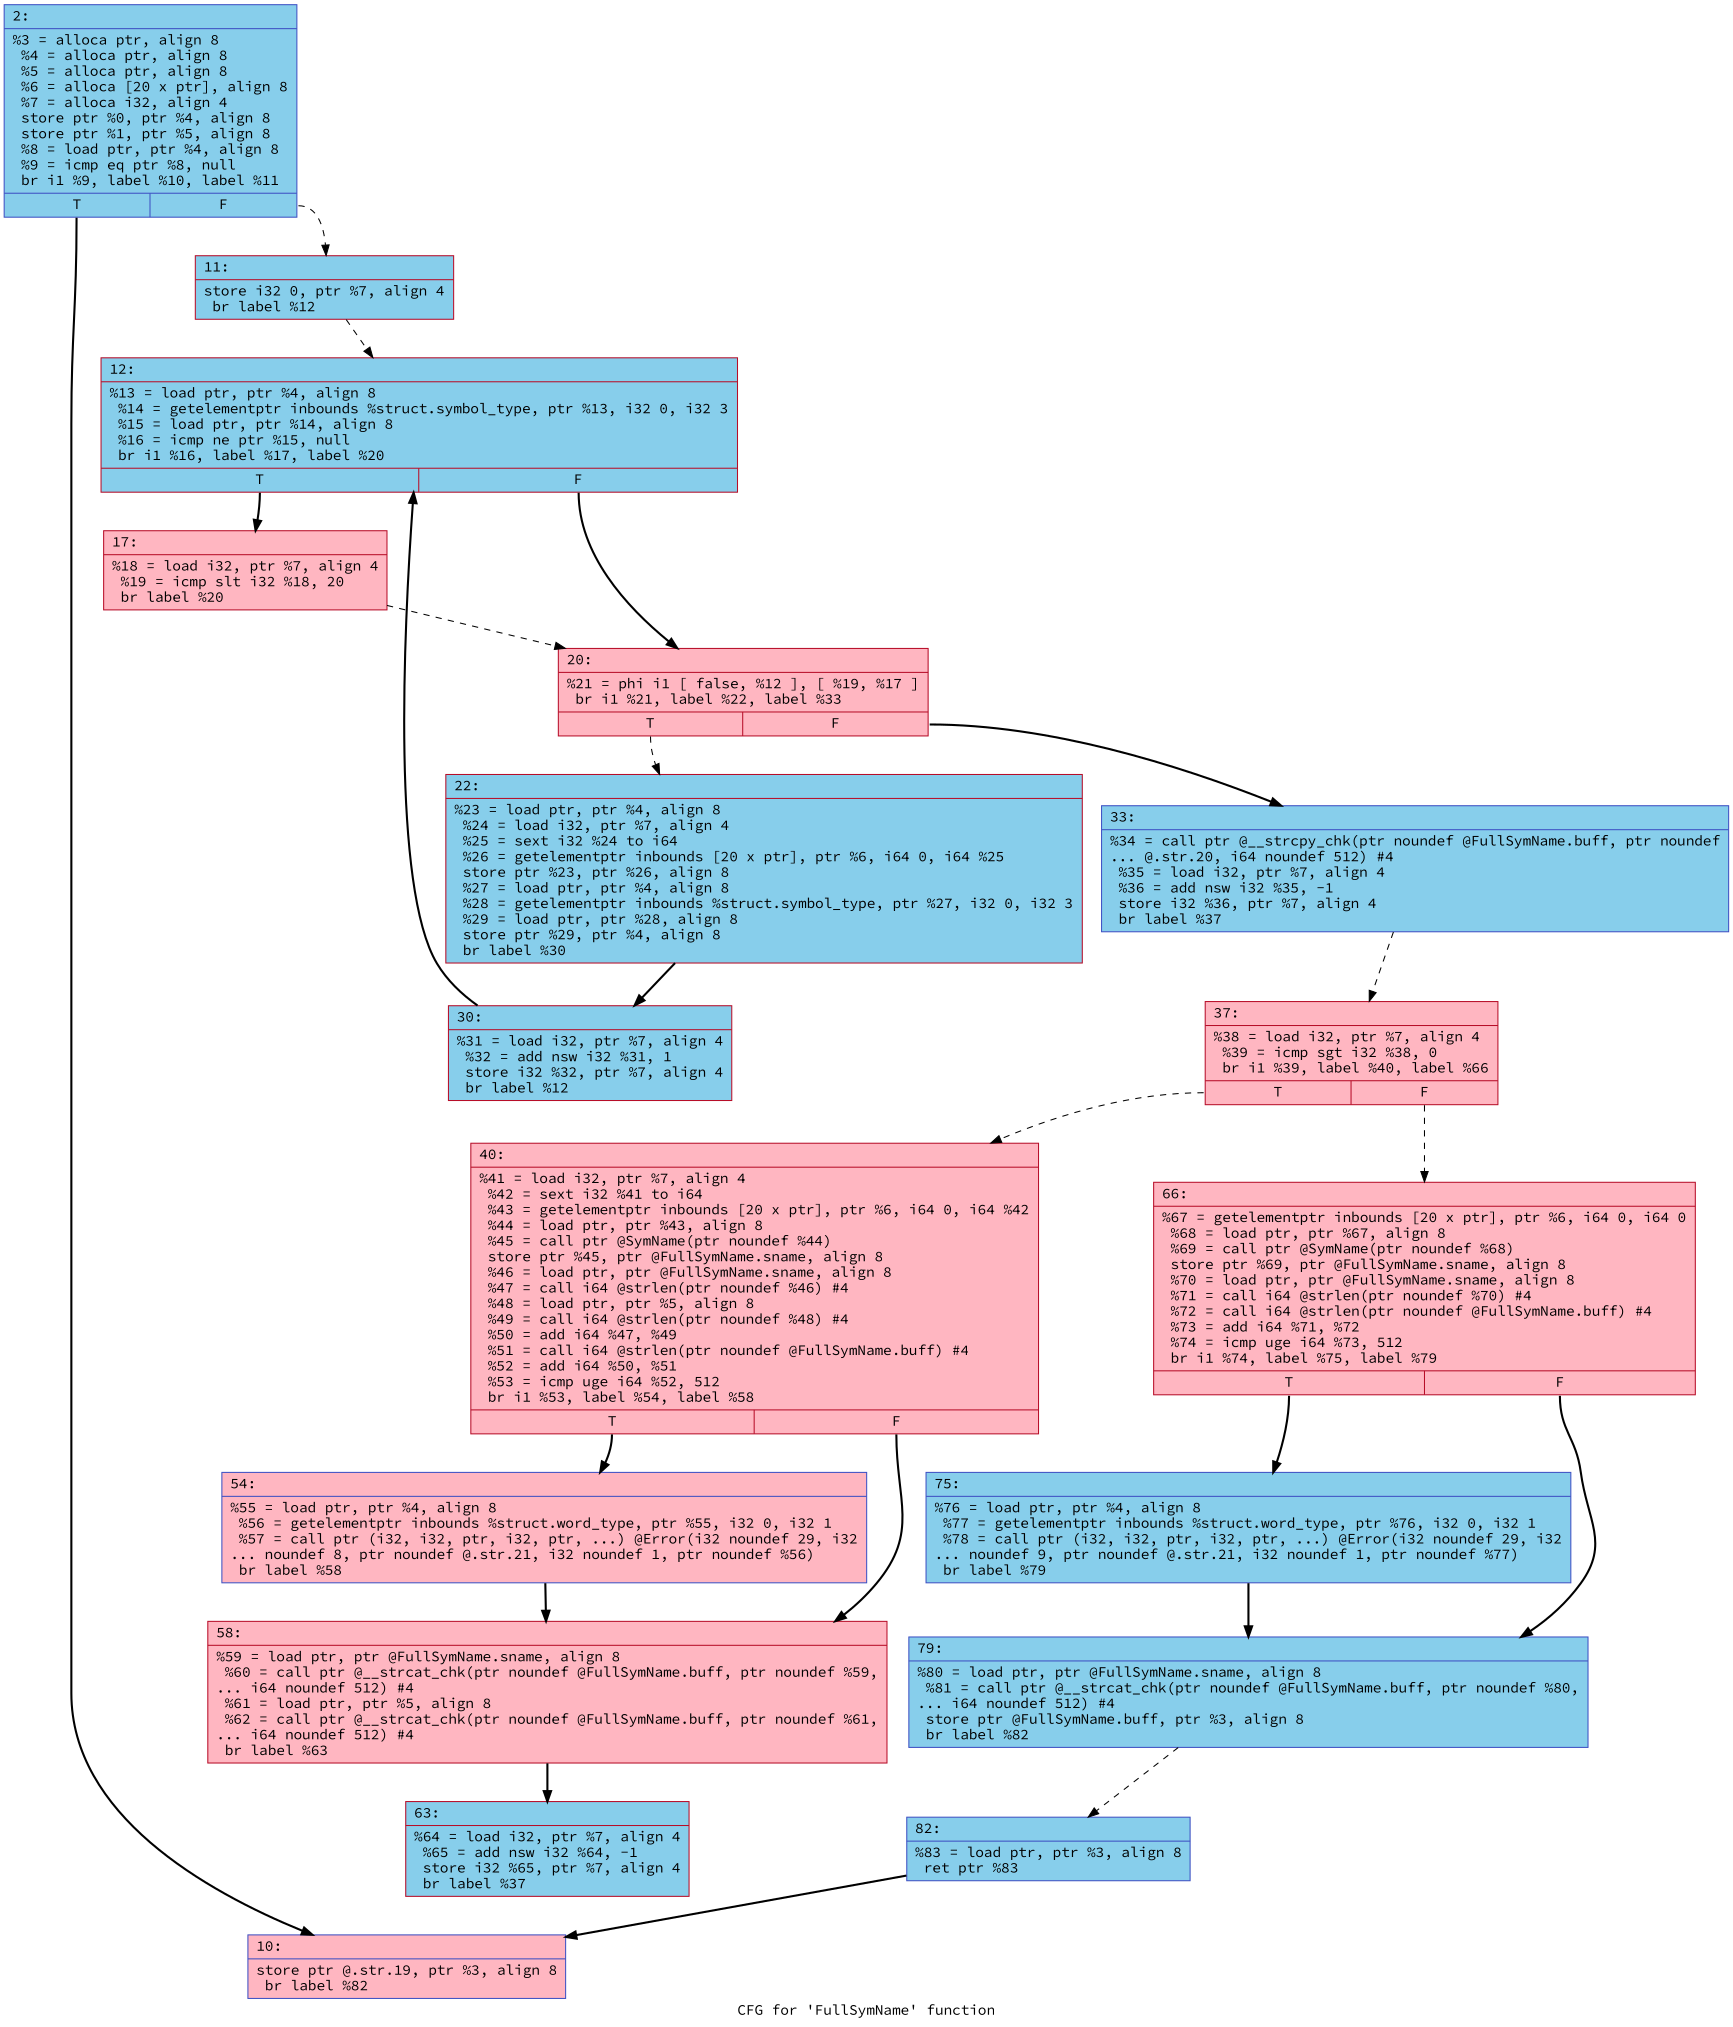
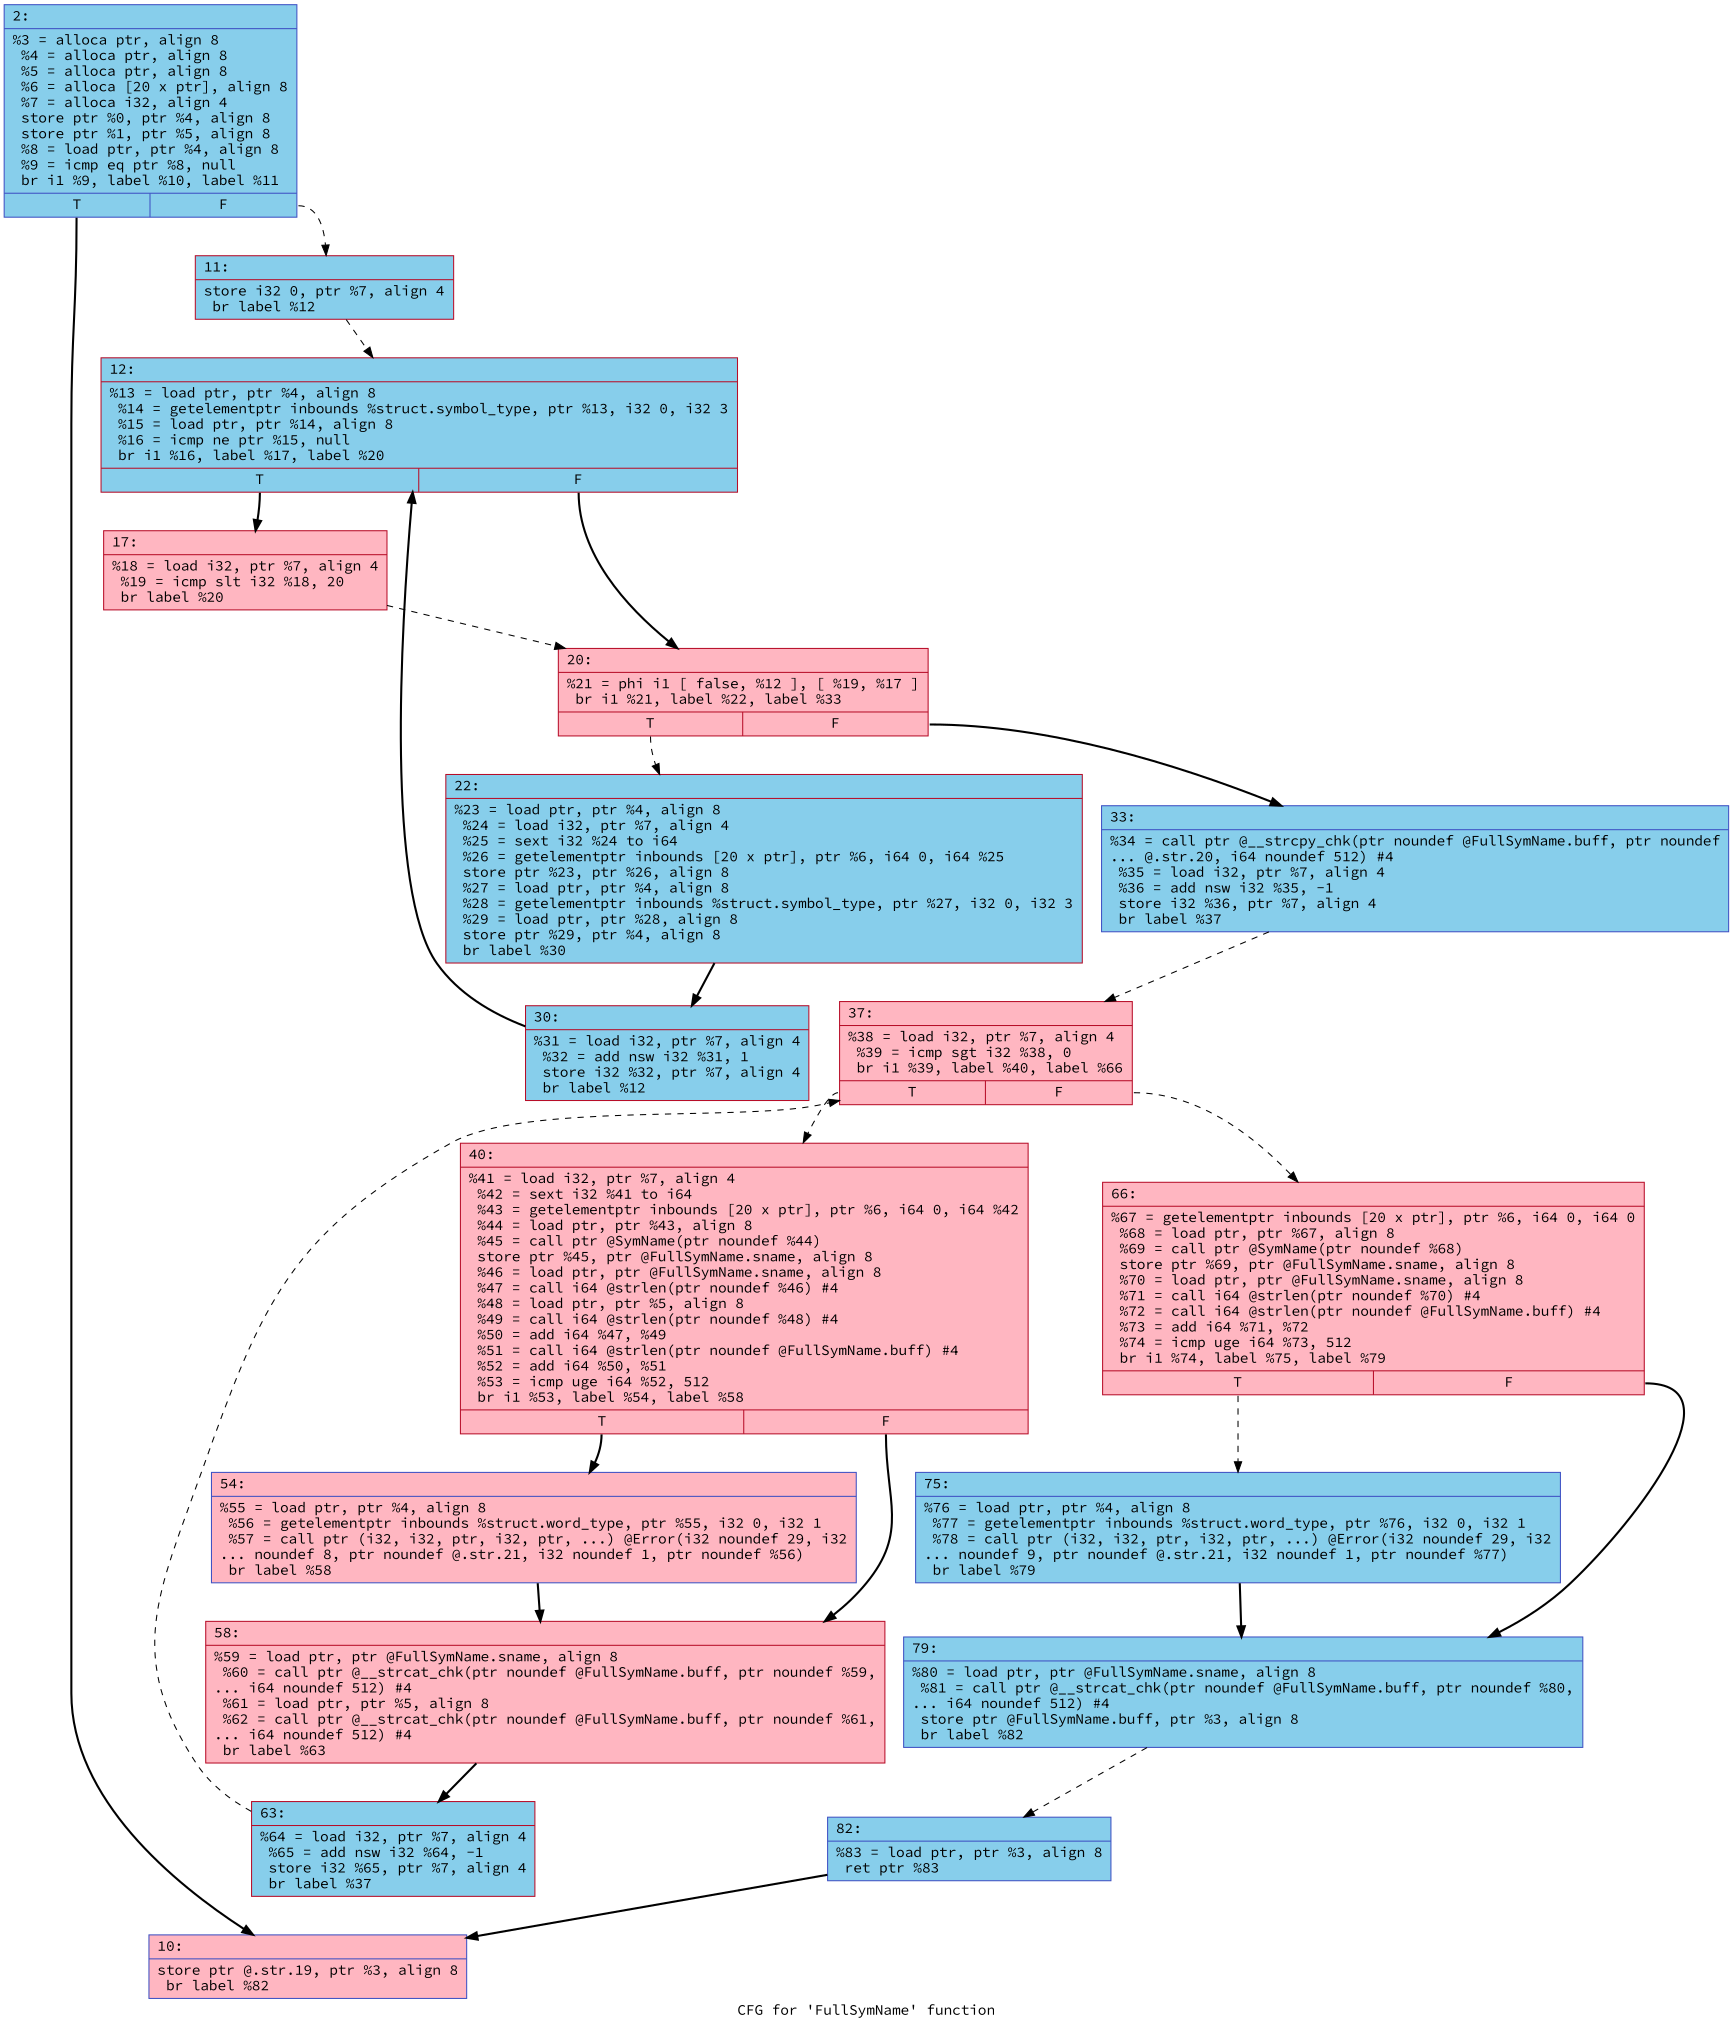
edge "63:" -> "37:": added
edge "66:" -> "75:": style bold -> dashed
